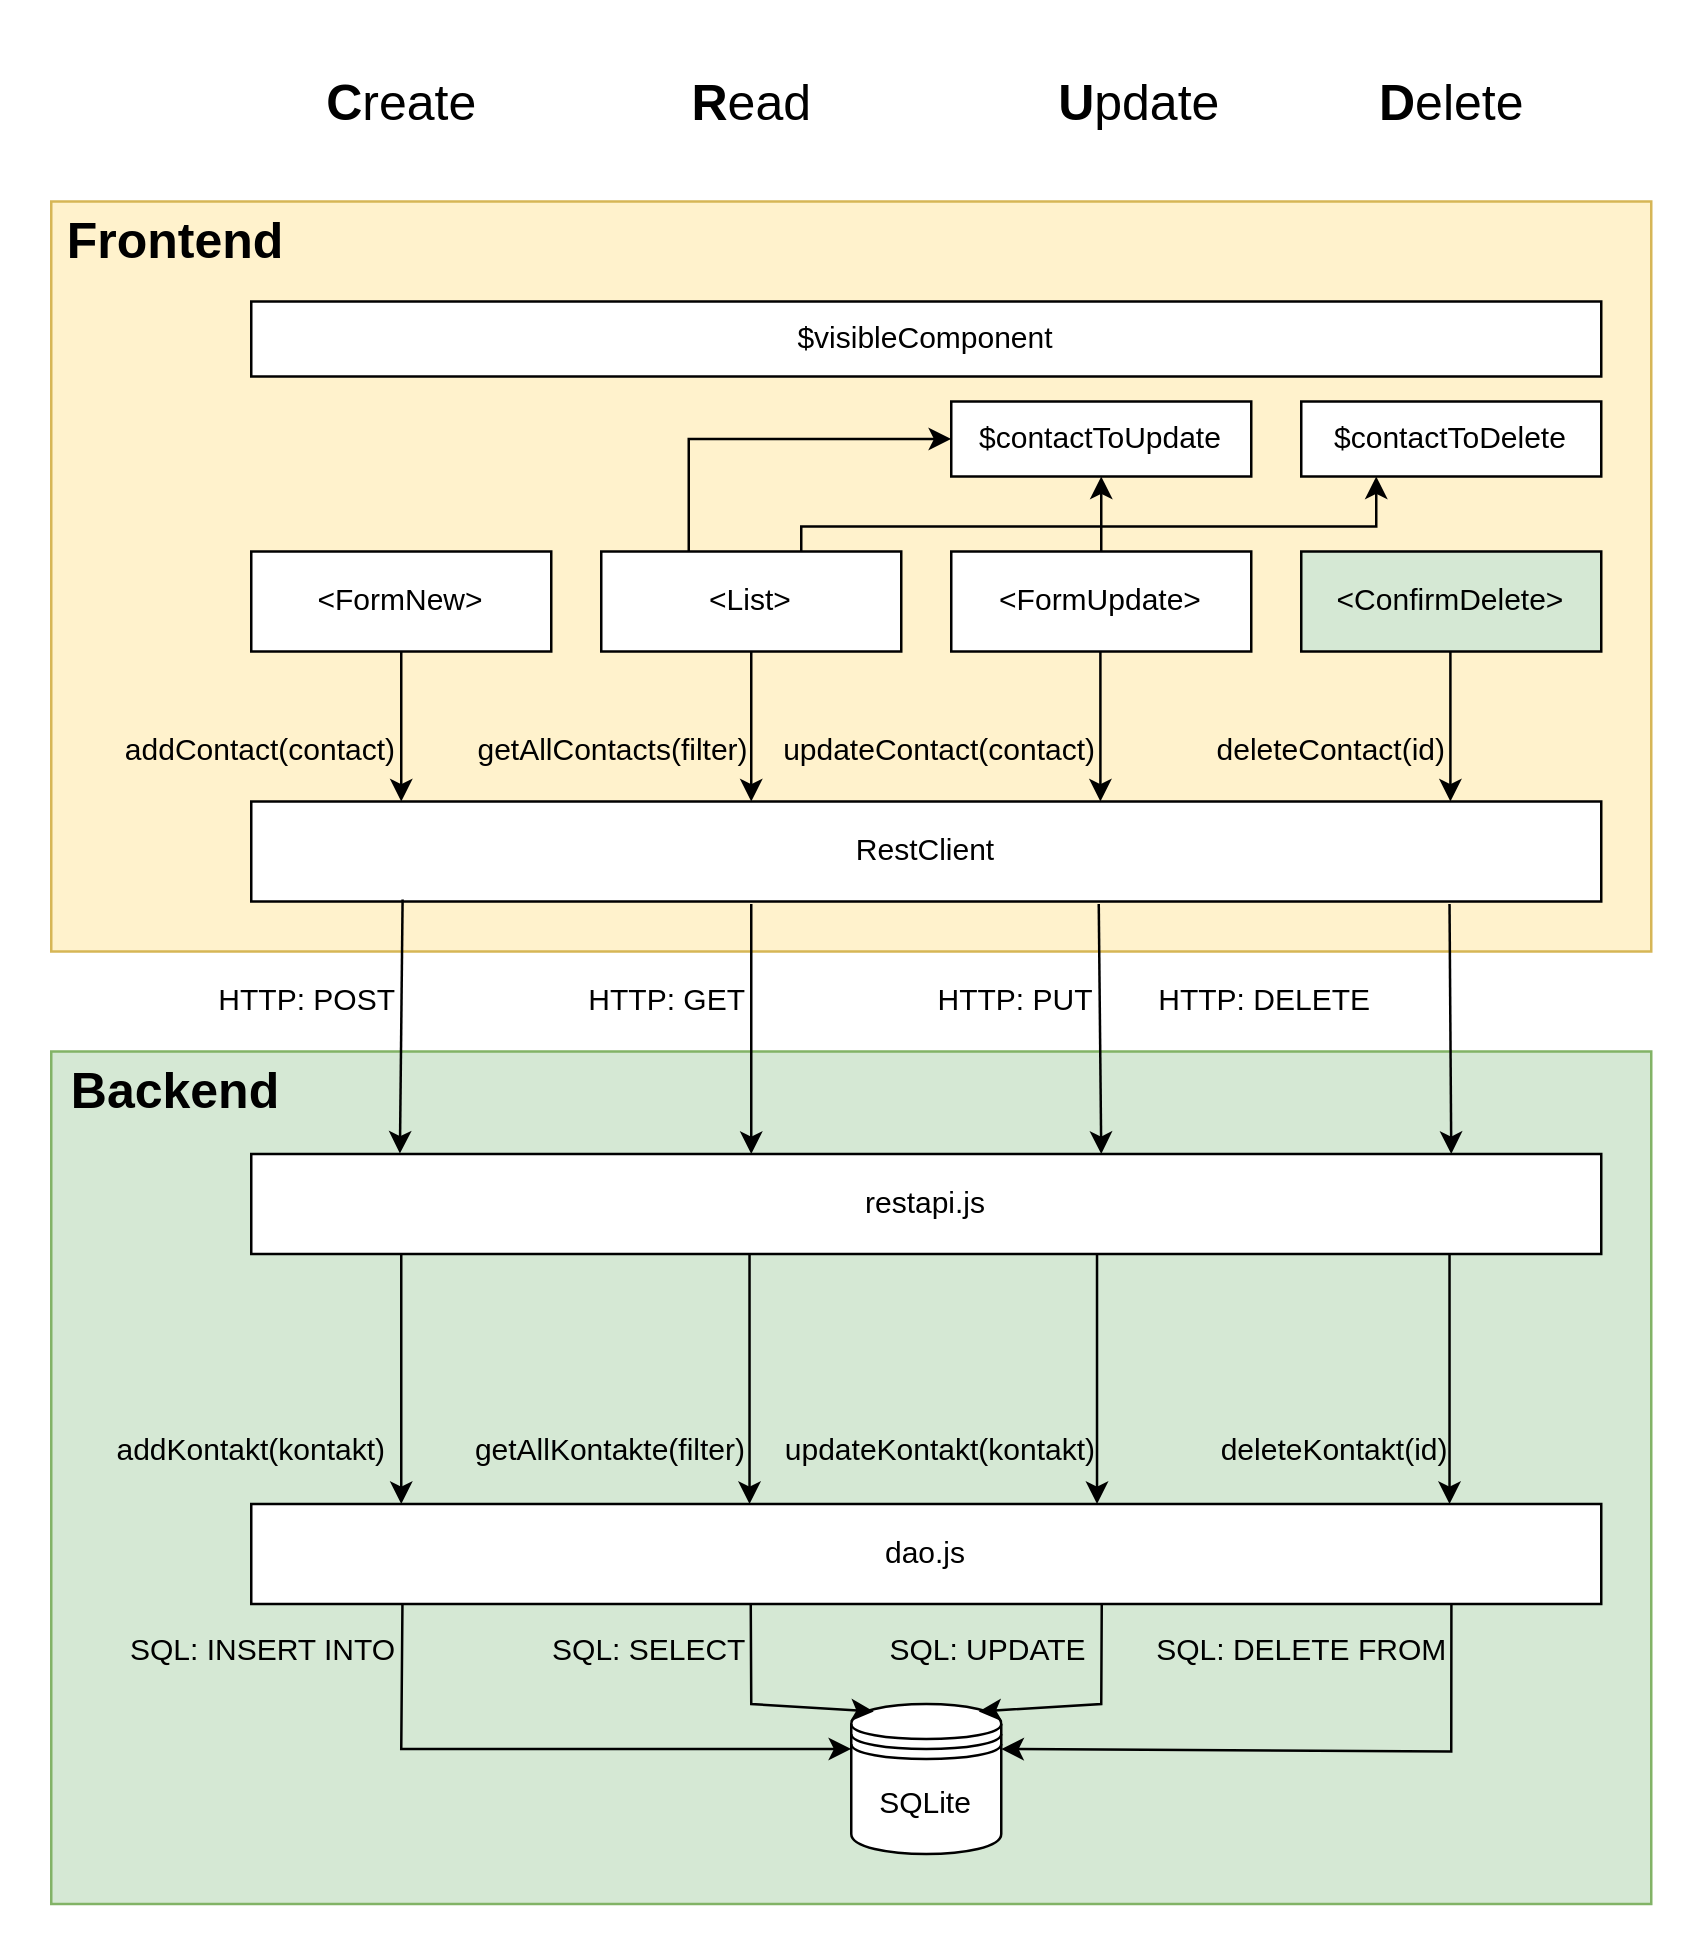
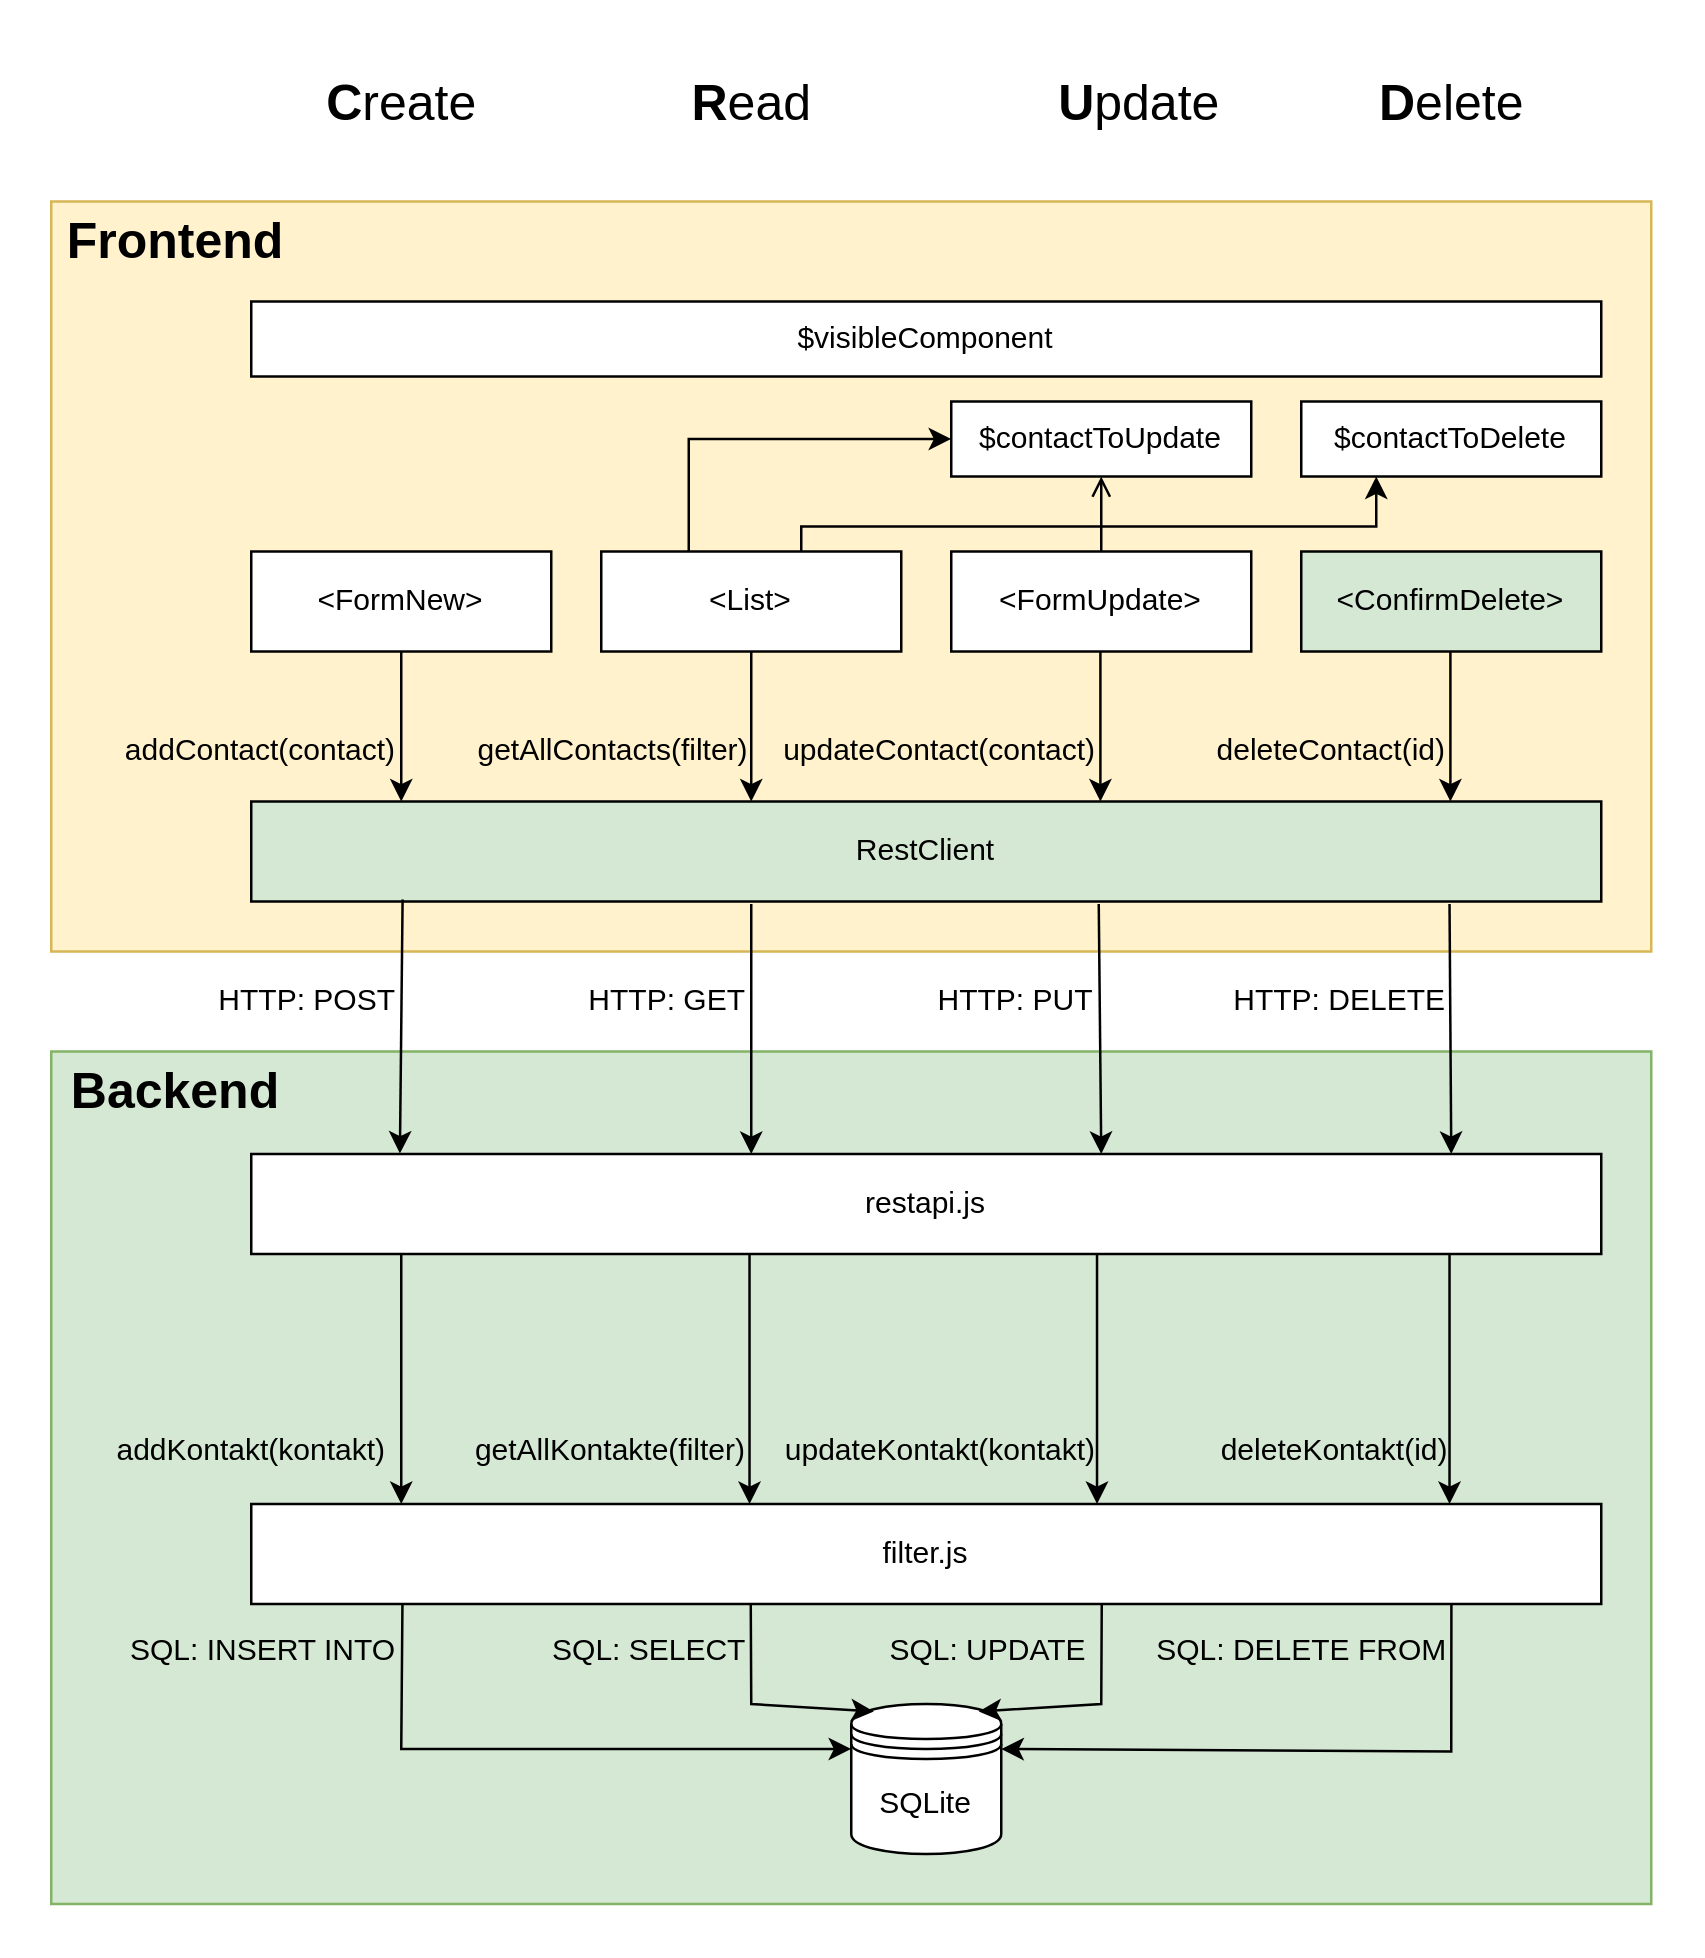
edge "<FormUpdate>" -> "$contactToUpdate": arrowhead classic -> open
node "RestClient": fillcolor #ffffff -> #d5e8d4
node "HTTP: DELETE": moved (1264, 1001) -> (1339, 1001)
node "dao.js": label "dao.js" -> "filter.js"
